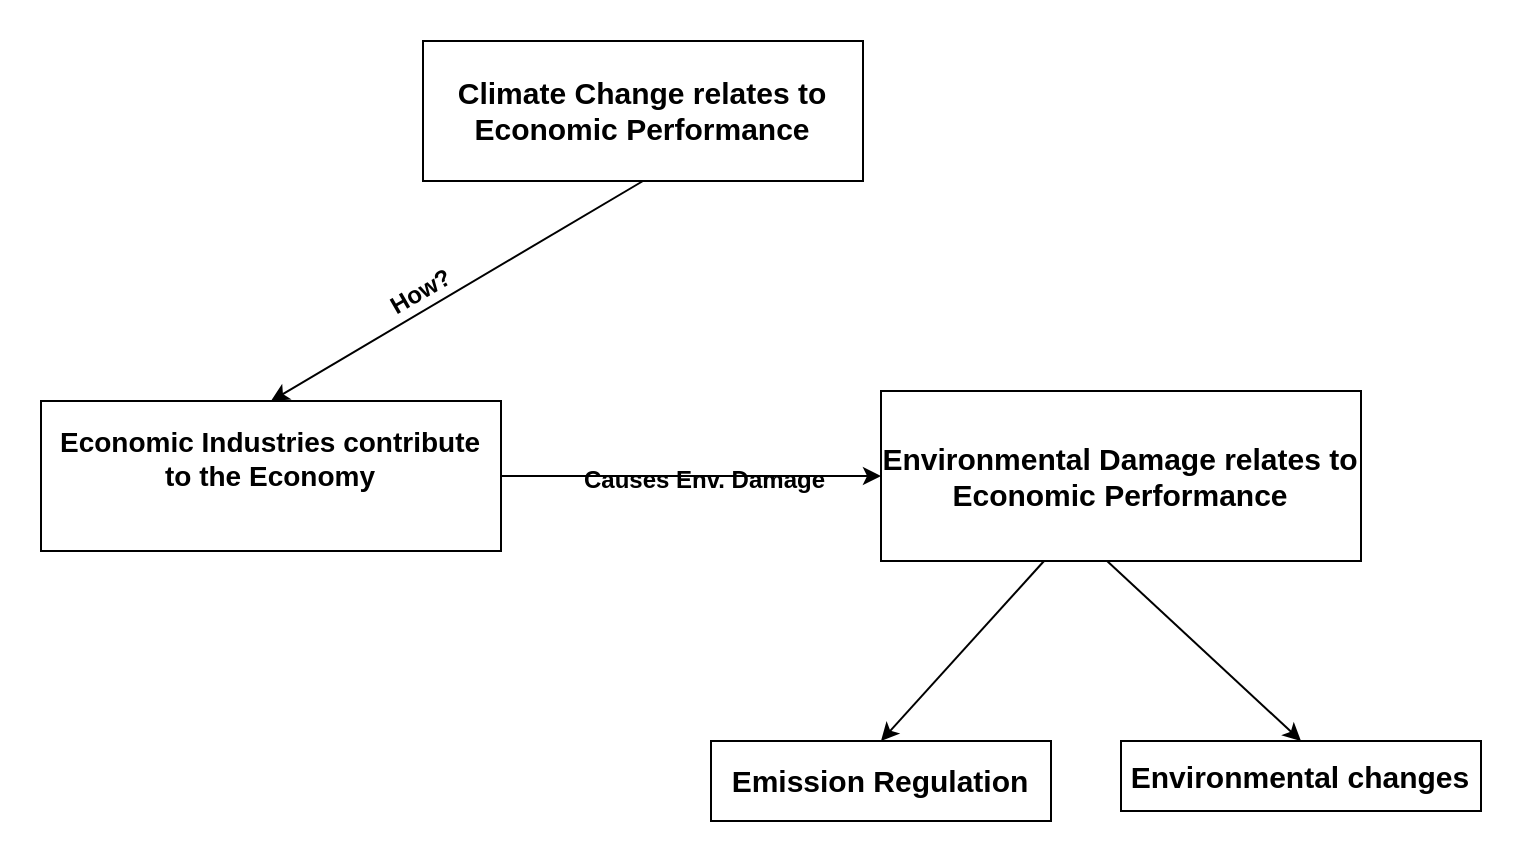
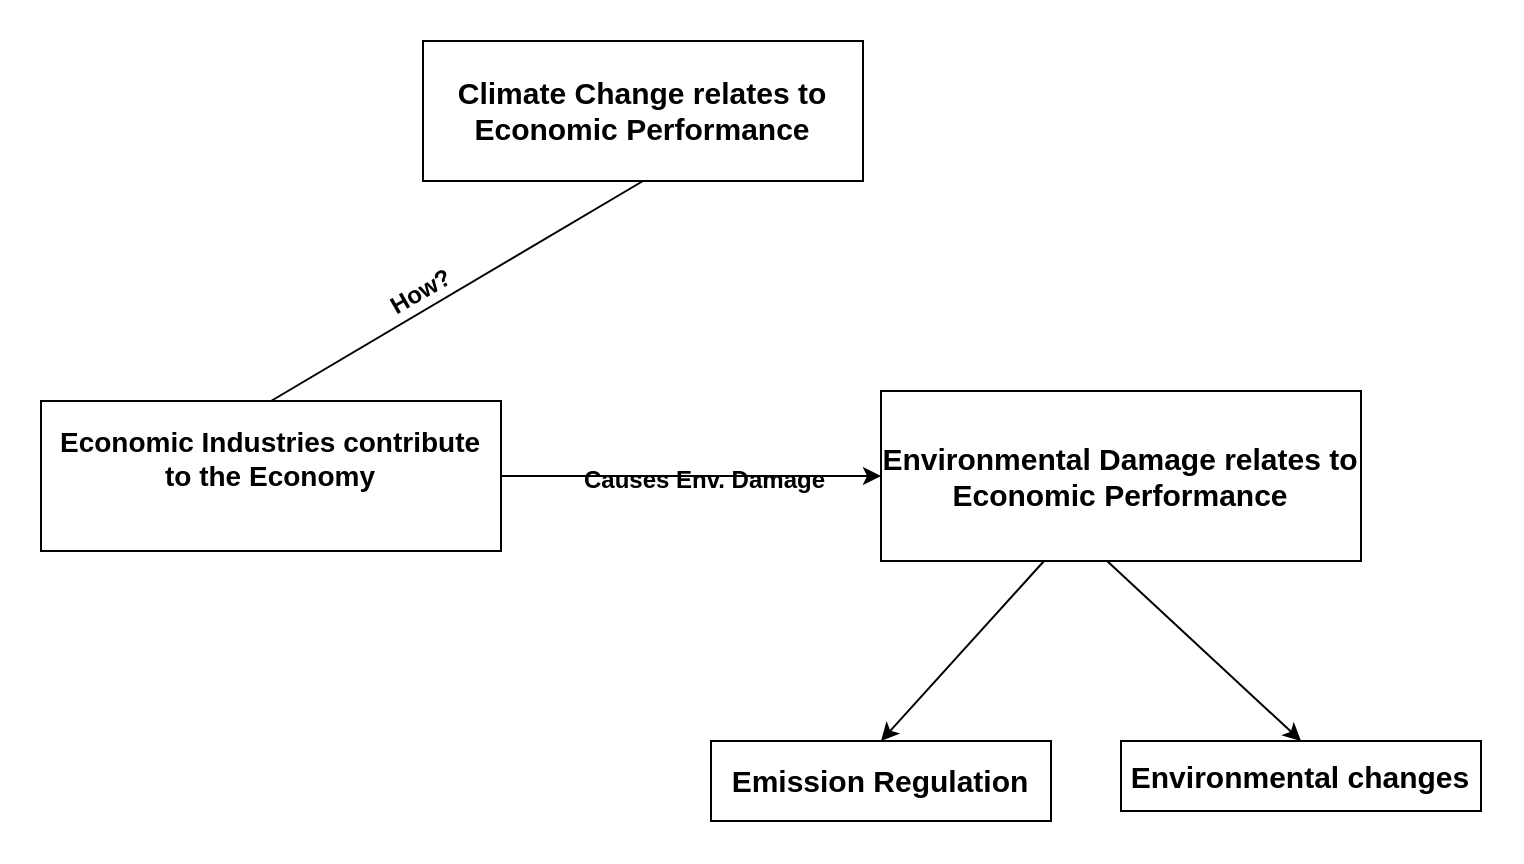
edge "Climate Change relates to Economic Performance" -> "Economic Industries contribute to the Economy": arrowhead classic -> none
